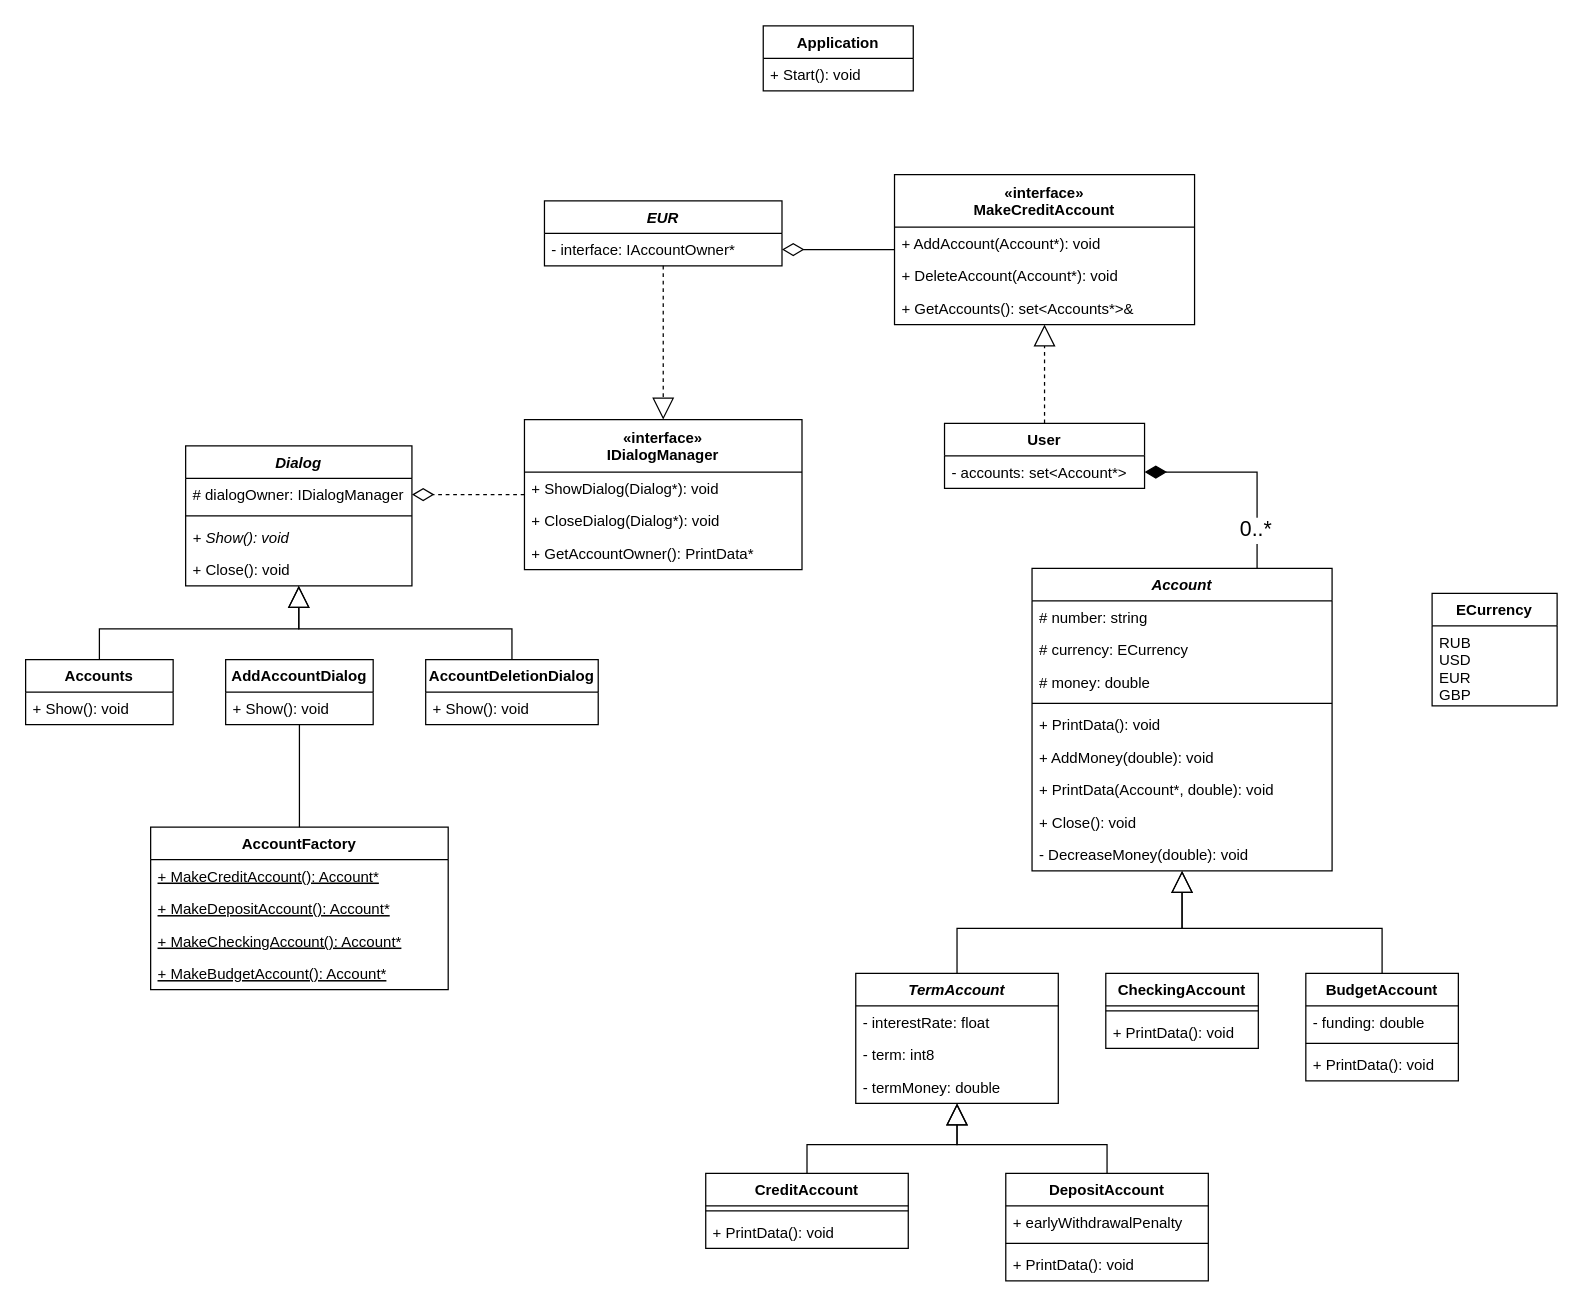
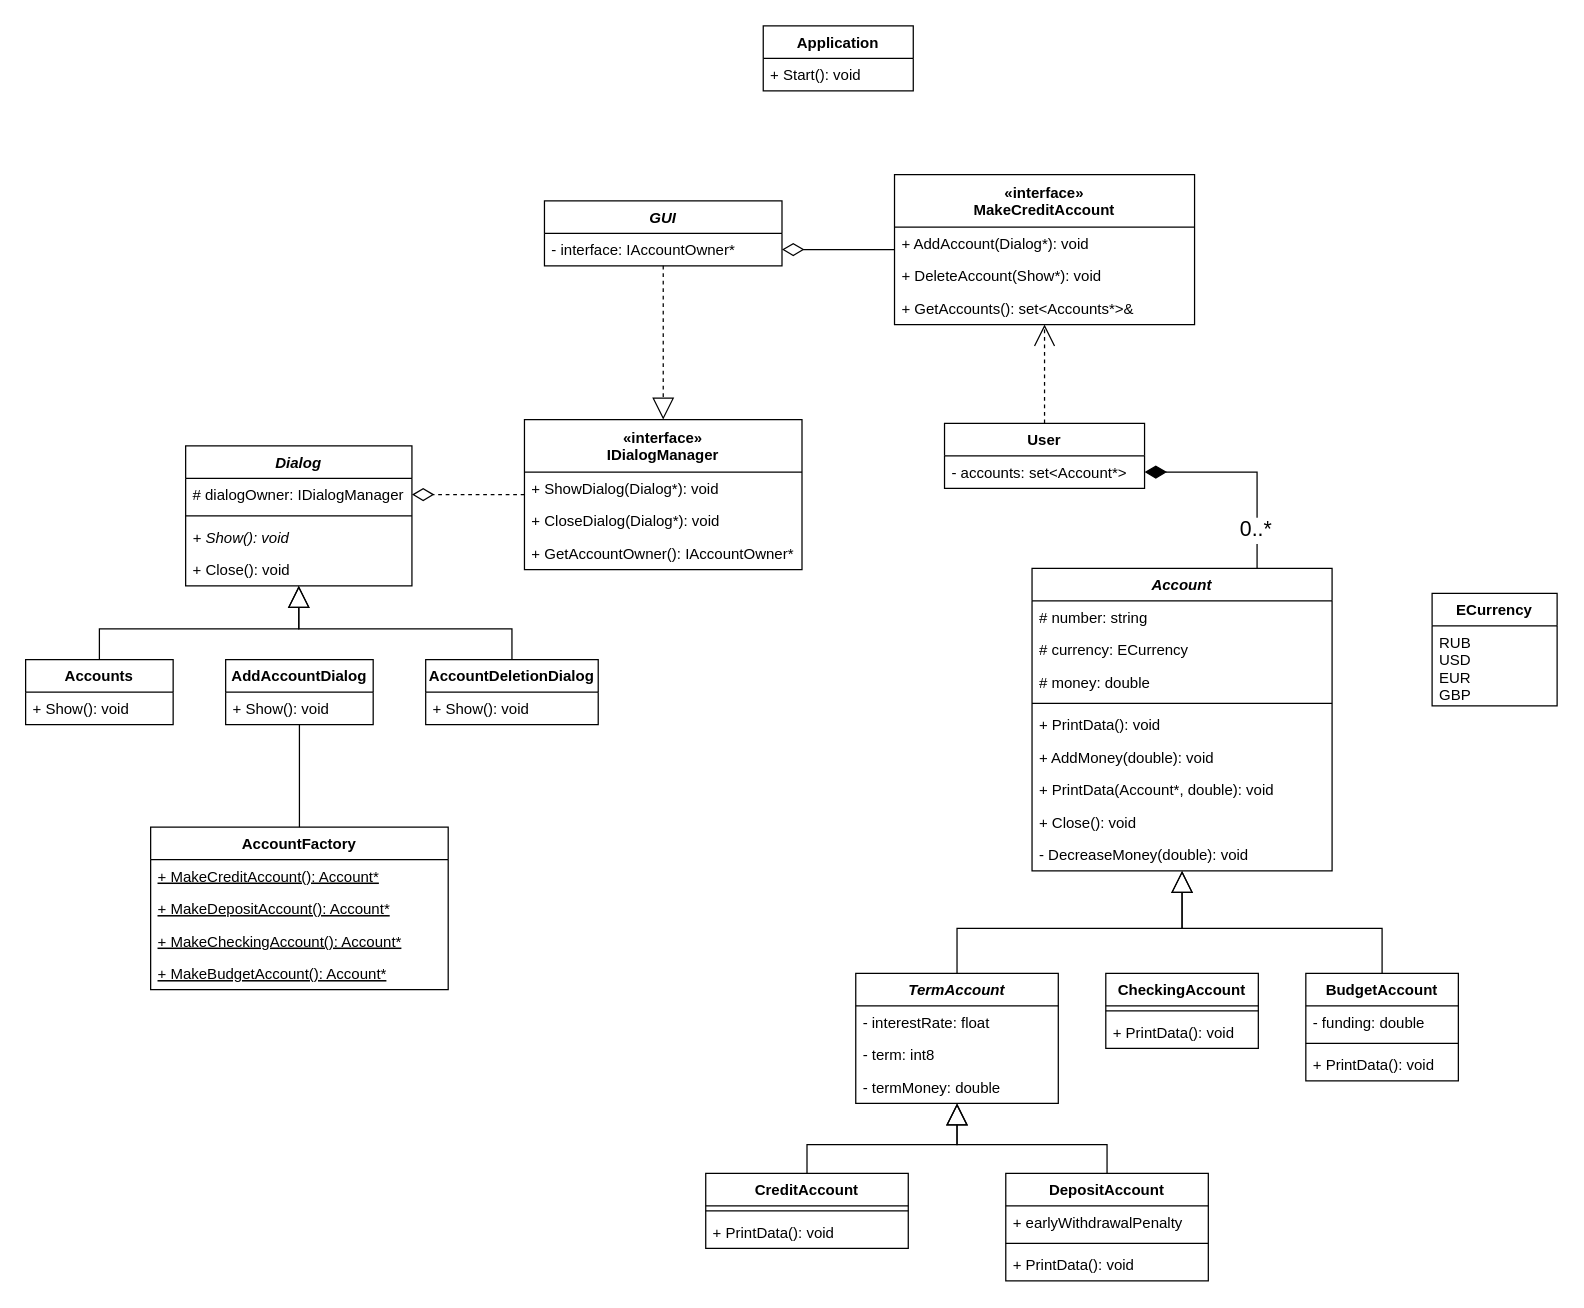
node "EUR": label "EUR" -> "GUI"
node "+ AddAccount(Account*): void": label "+ AddAccount(Account*): void" -> "+ AddAccount(Dialog*): void"
node "+ DeleteAccount(Account*): void": label "+ DeleteAccount(Account*): void" -> "+ DeleteAccount(Show*): void"
edge "User" -> "«interface» MakeCreditAccount": arrowhead block -> open
node "+ GetAccountOwner(): PrintData*": label "+ GetAccountOwner(): PrintData*" -> "+ GetAccountOwner(): IAccountOwner*"
